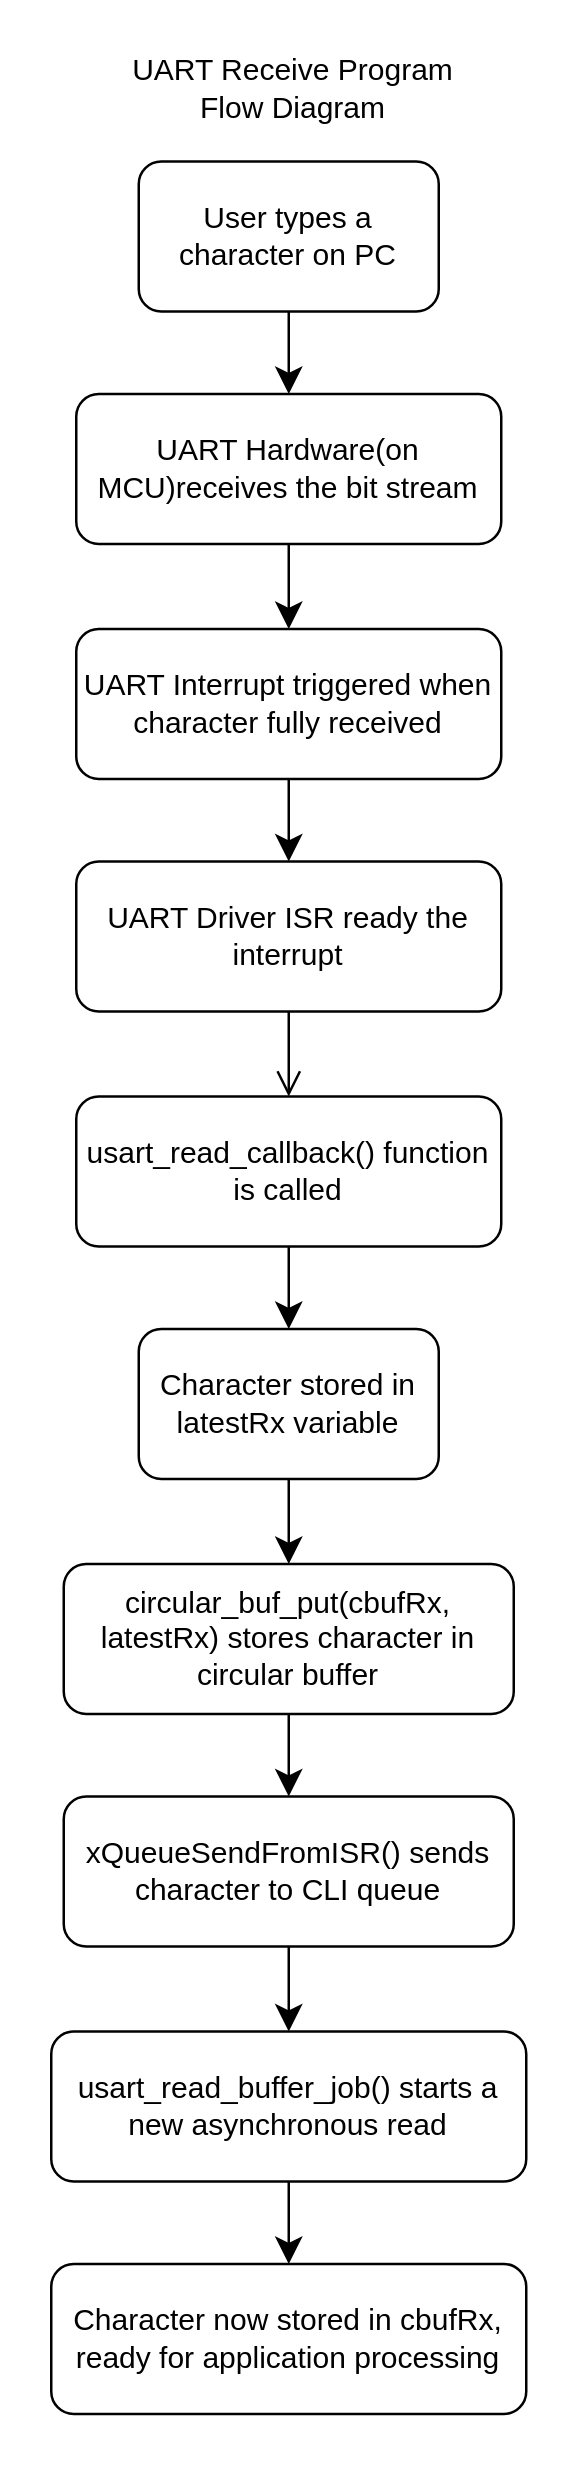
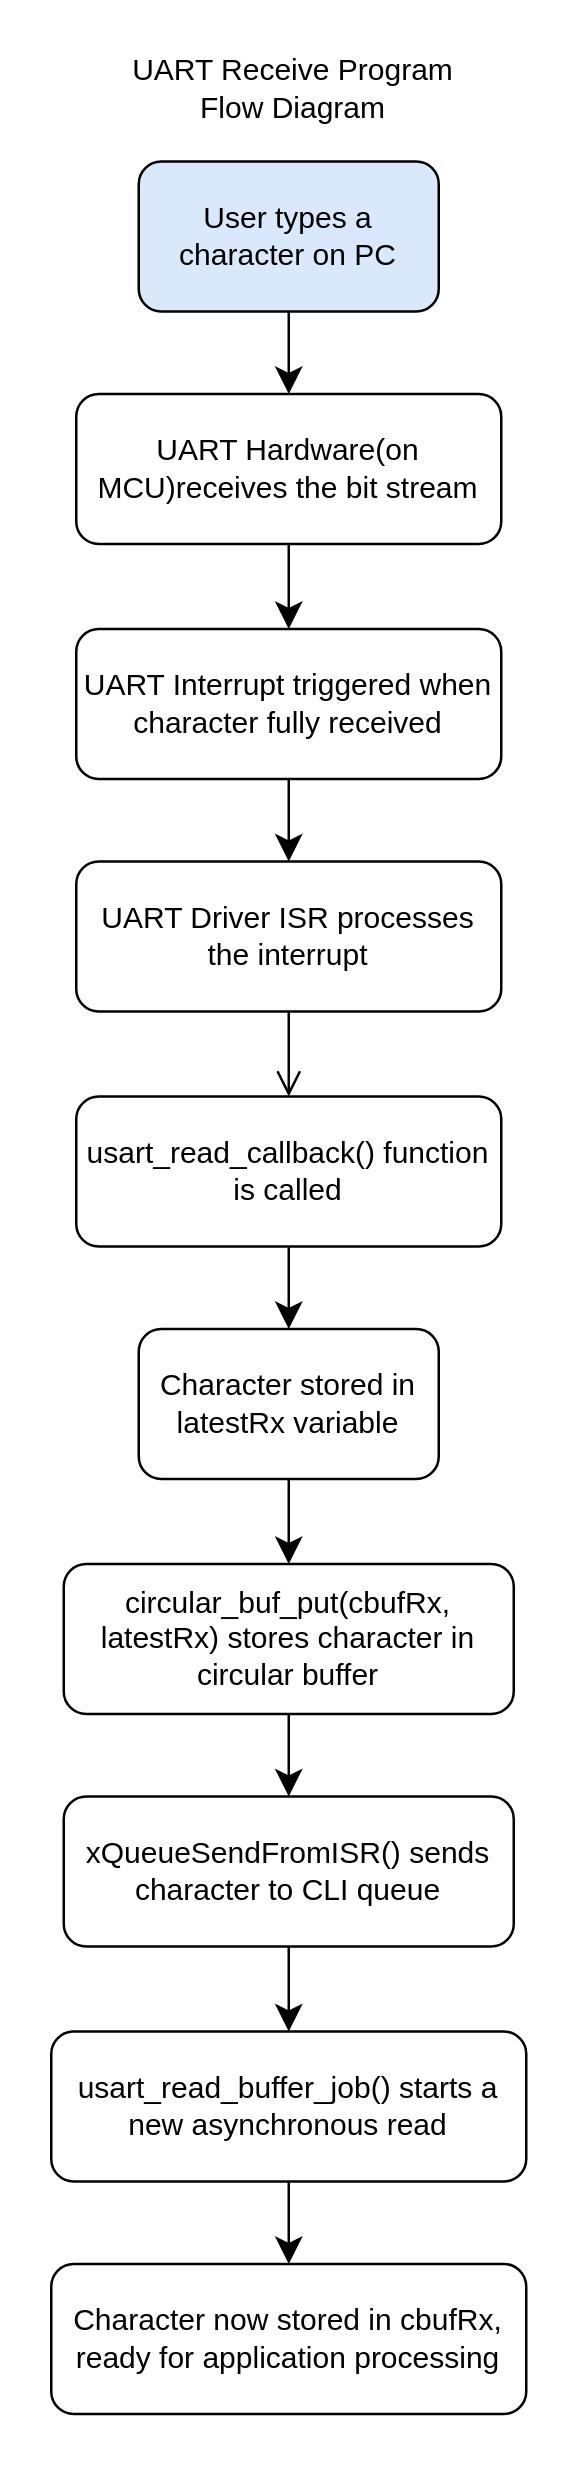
node "User types a character on PC": fillcolor #ffffff -> #dae8fc
node "UART Driver ISR ready the interrupt": label "UART Driver ISR ready the interrupt" -> "UART Driver ISR processes the interrupt"
